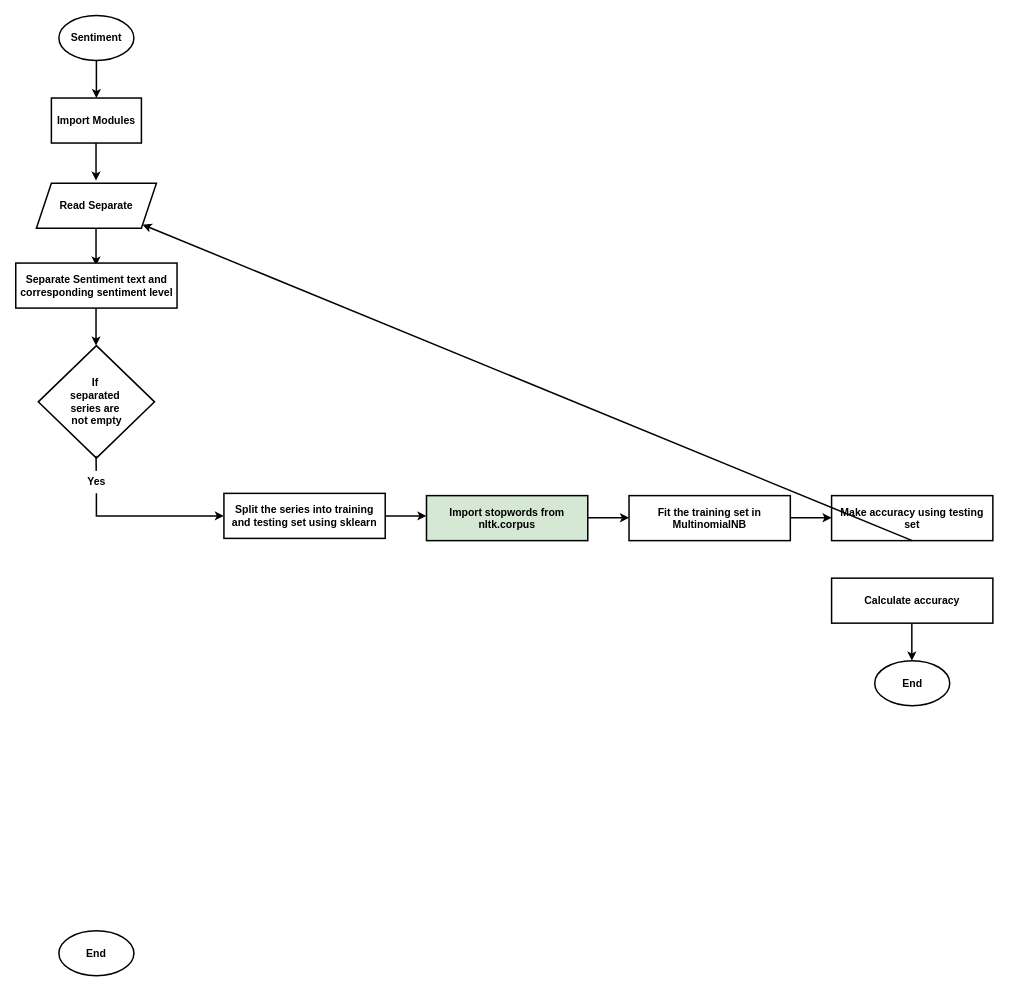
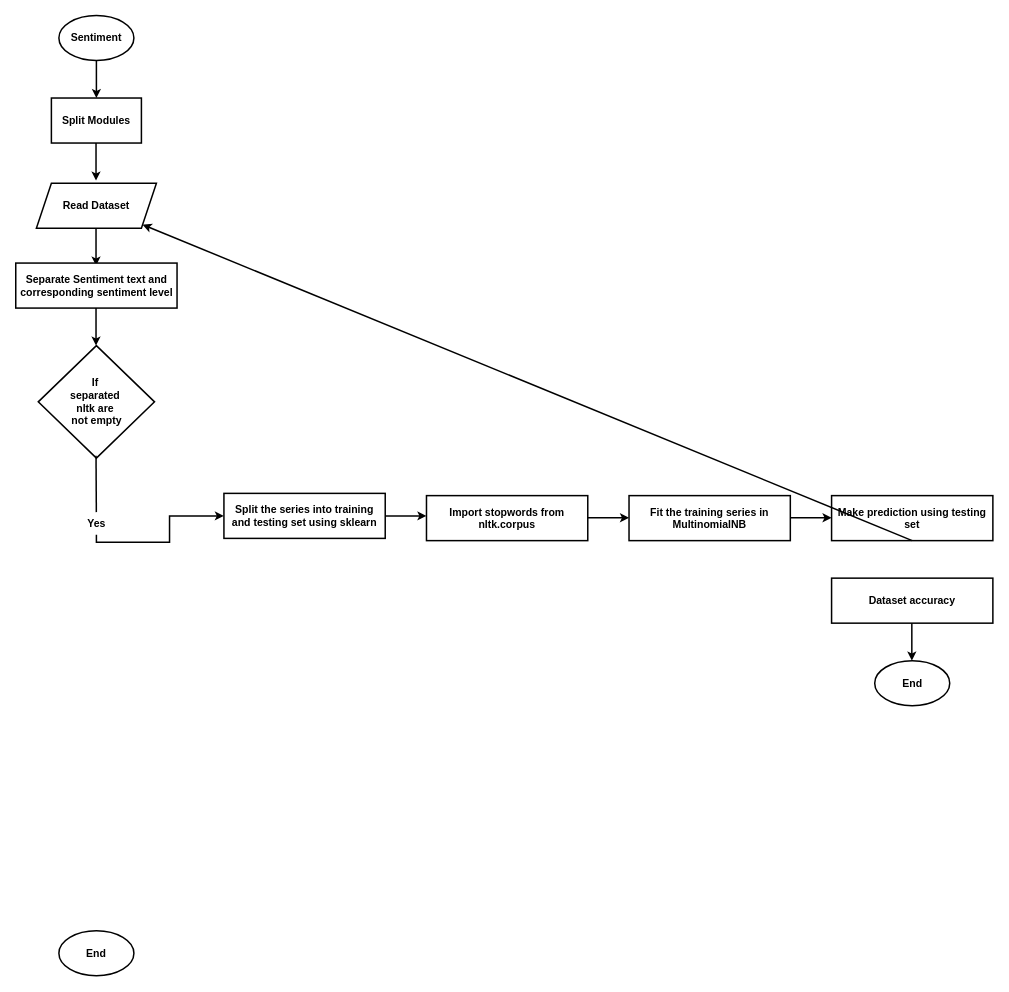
node "Import Modules": label "Import Modules" -> "Split Modules"
node "Read Separate": label "Read Separate" -> "Read Dataset"
node "If separated series are not empty": label "If separated series are not empty" -> "If separated nltk are not empty"
node "Yes": moved (96, 482) -> (96, 523)
node "Import stopwords from nltk.corpus": fillcolor #d5e8d4 -> #ffffff
node "Fit the training set in MultinomialNB": label "Fit the training set in MultinomialNB" -> "Fit the training series in MultinomialNB"
node "Make accuracy using testing set": label "Make accuracy using testing set" -> "Make prediction using testing set"
node "Calculate accuracy": label "Calculate accuracy" -> "Dataset accuracy"
